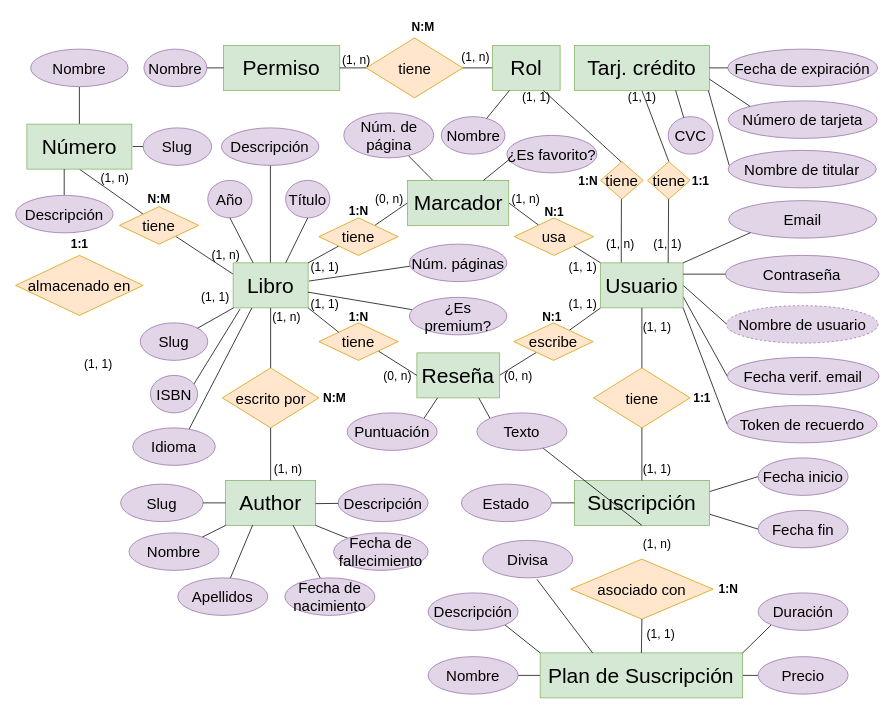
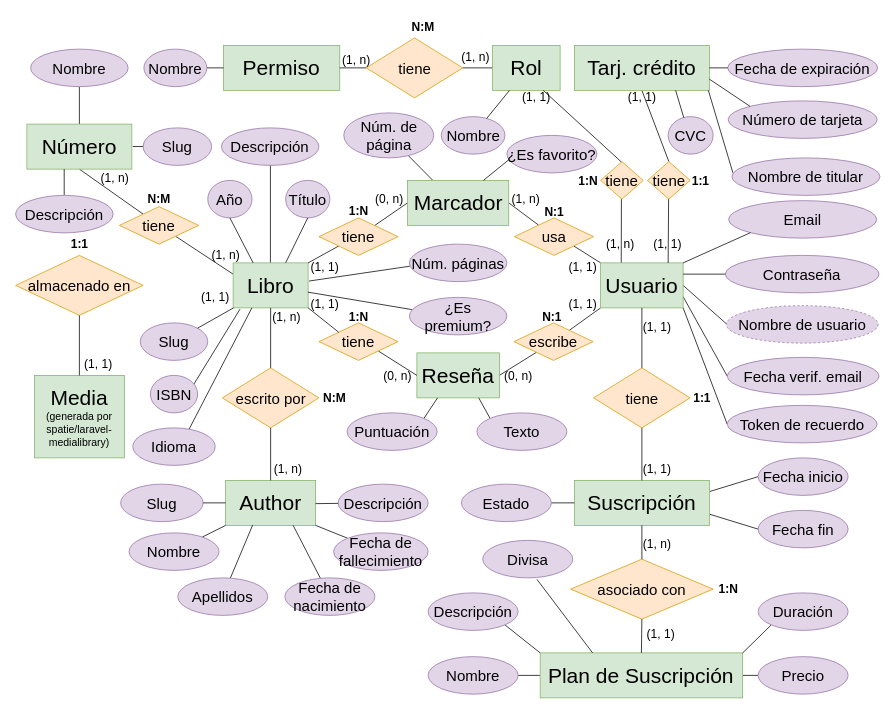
node "Nombre de titular": moved (802, 169) -> (806, 177)
edge "almacenado en" -- "Media (generada por spatie/laravel-medialibrary)": added
node "Media (generada por spatie/laravel-medialibrary)": added
edge "Texto" -- "Suscripción": now "asociado con" -- "Suscripción"
